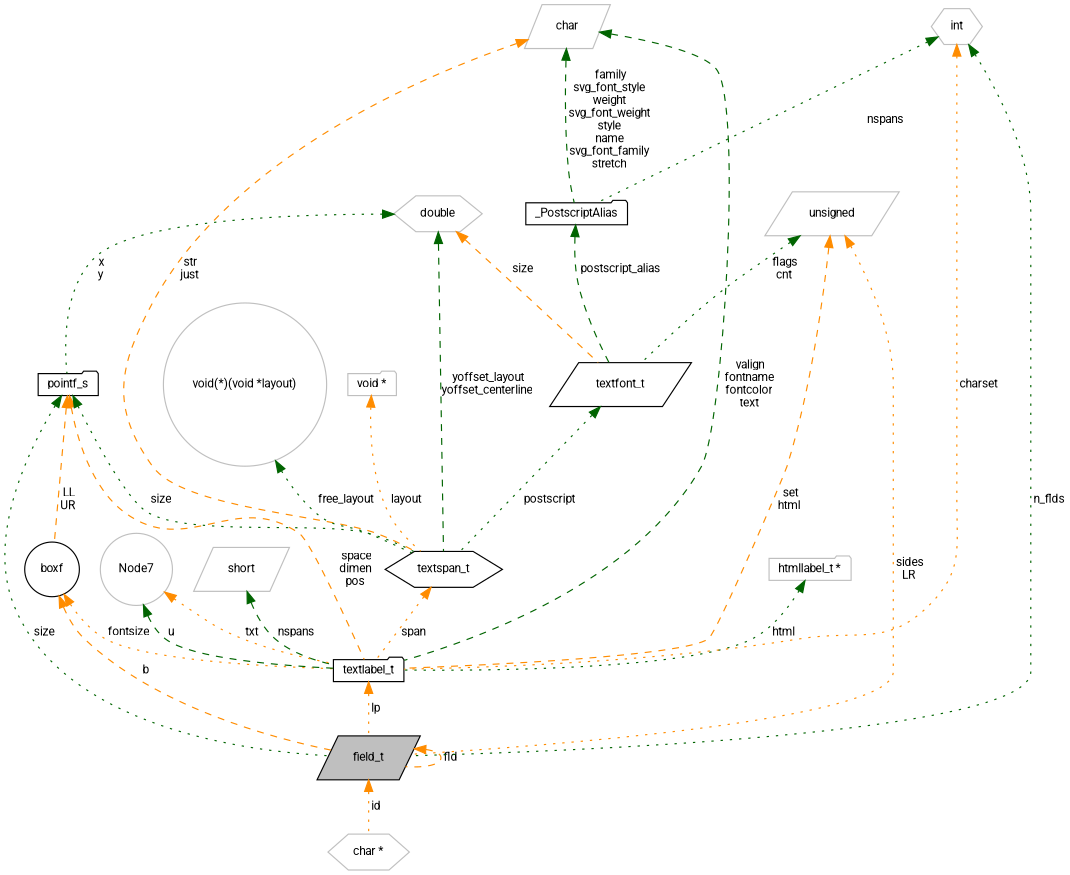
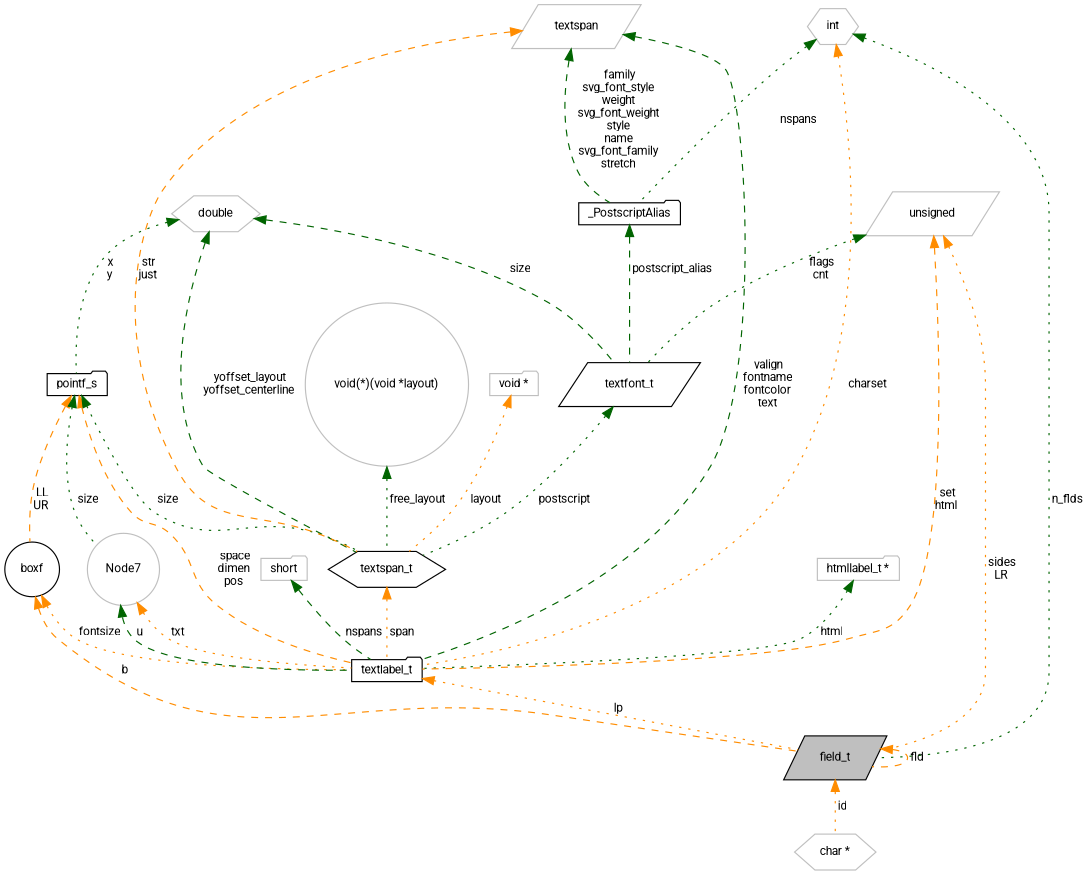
node "char": label "char" -> "textspan"
edge "textfont_t" -> "double": color darkorange -> darkgreen
node "short": shape parallelogram -> folder
edge "field_t" -> "pointf_s": now "Node7" -> "pointf_s"
